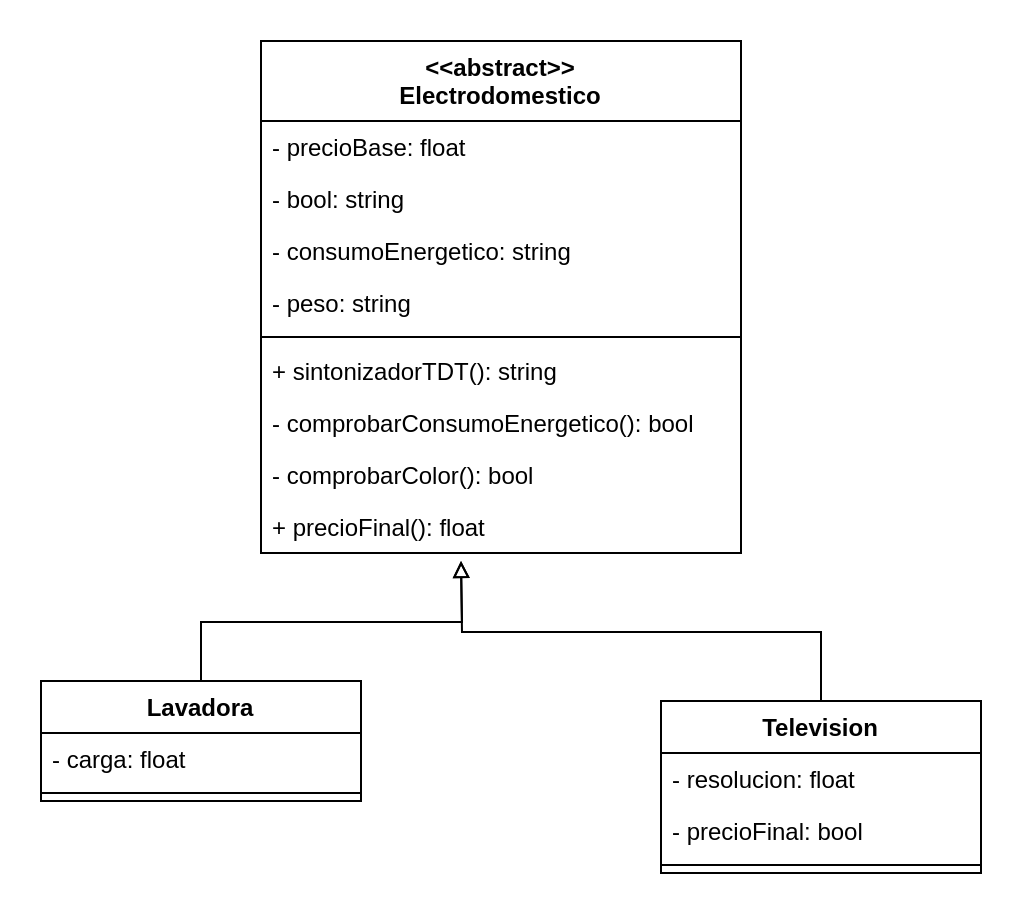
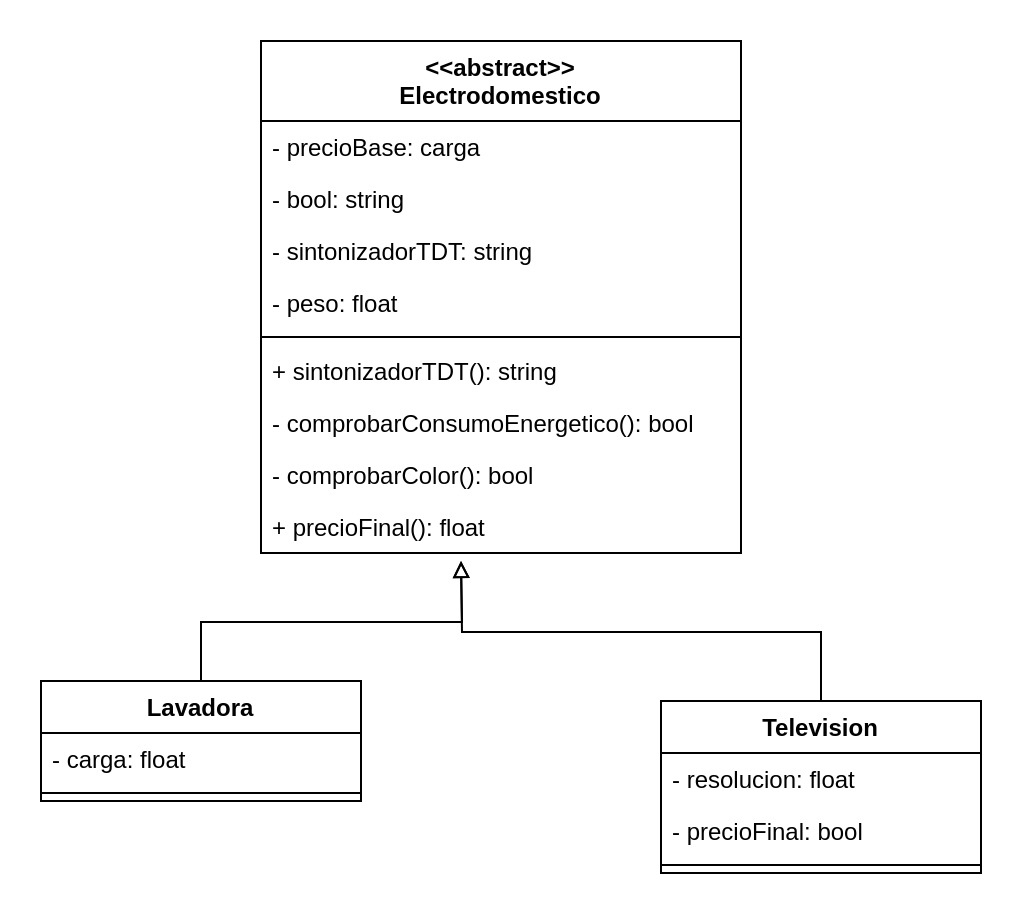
node "- precioBase: float": label "- precioBase: float" -> "- precioBase: carga"
node "- consumoEnergetico: string": label "- consumoEnergetico: string" -> "- sintonizadorTDT: string"
node "- peso: string": label "- peso: string" -> "- peso: float"
